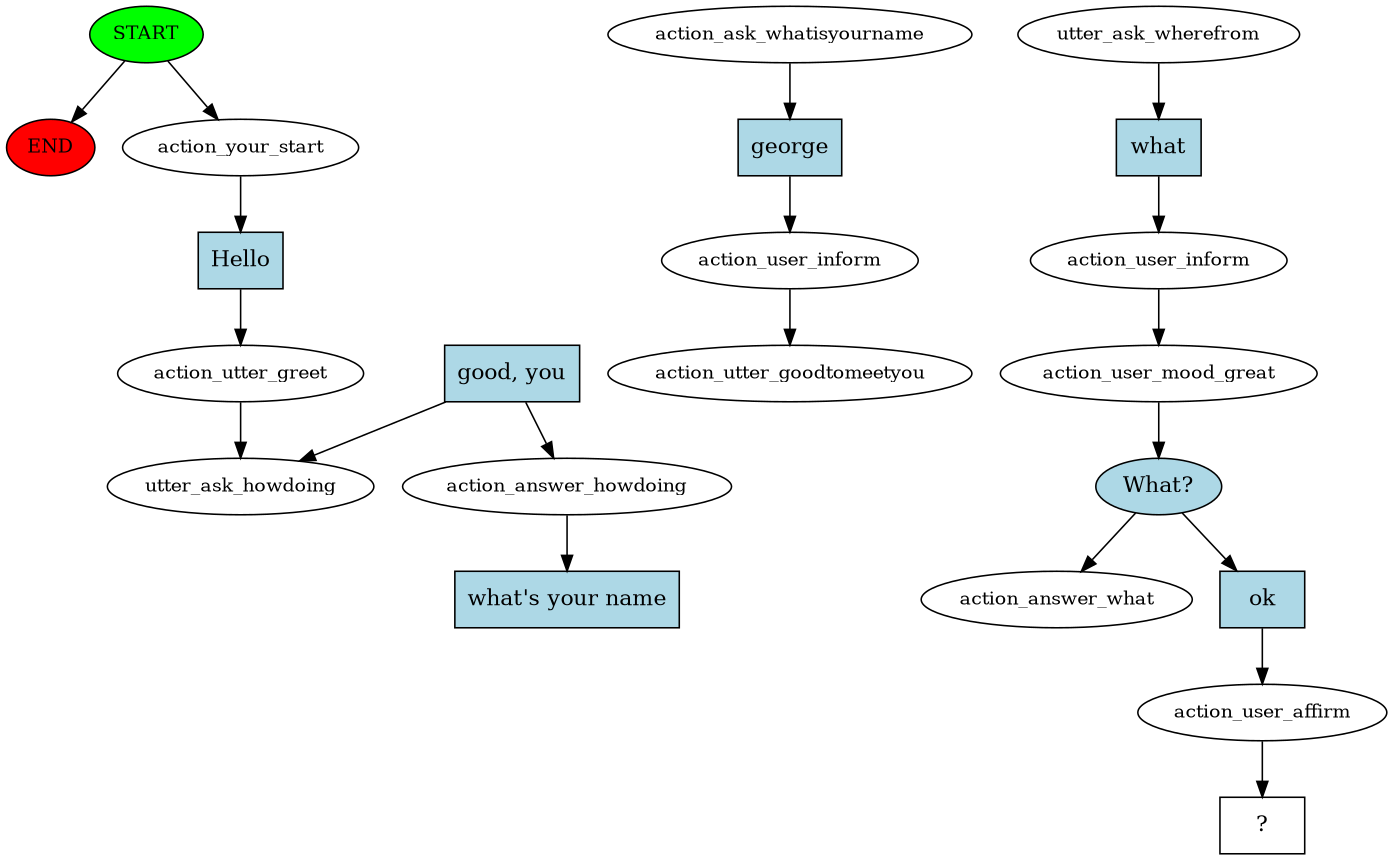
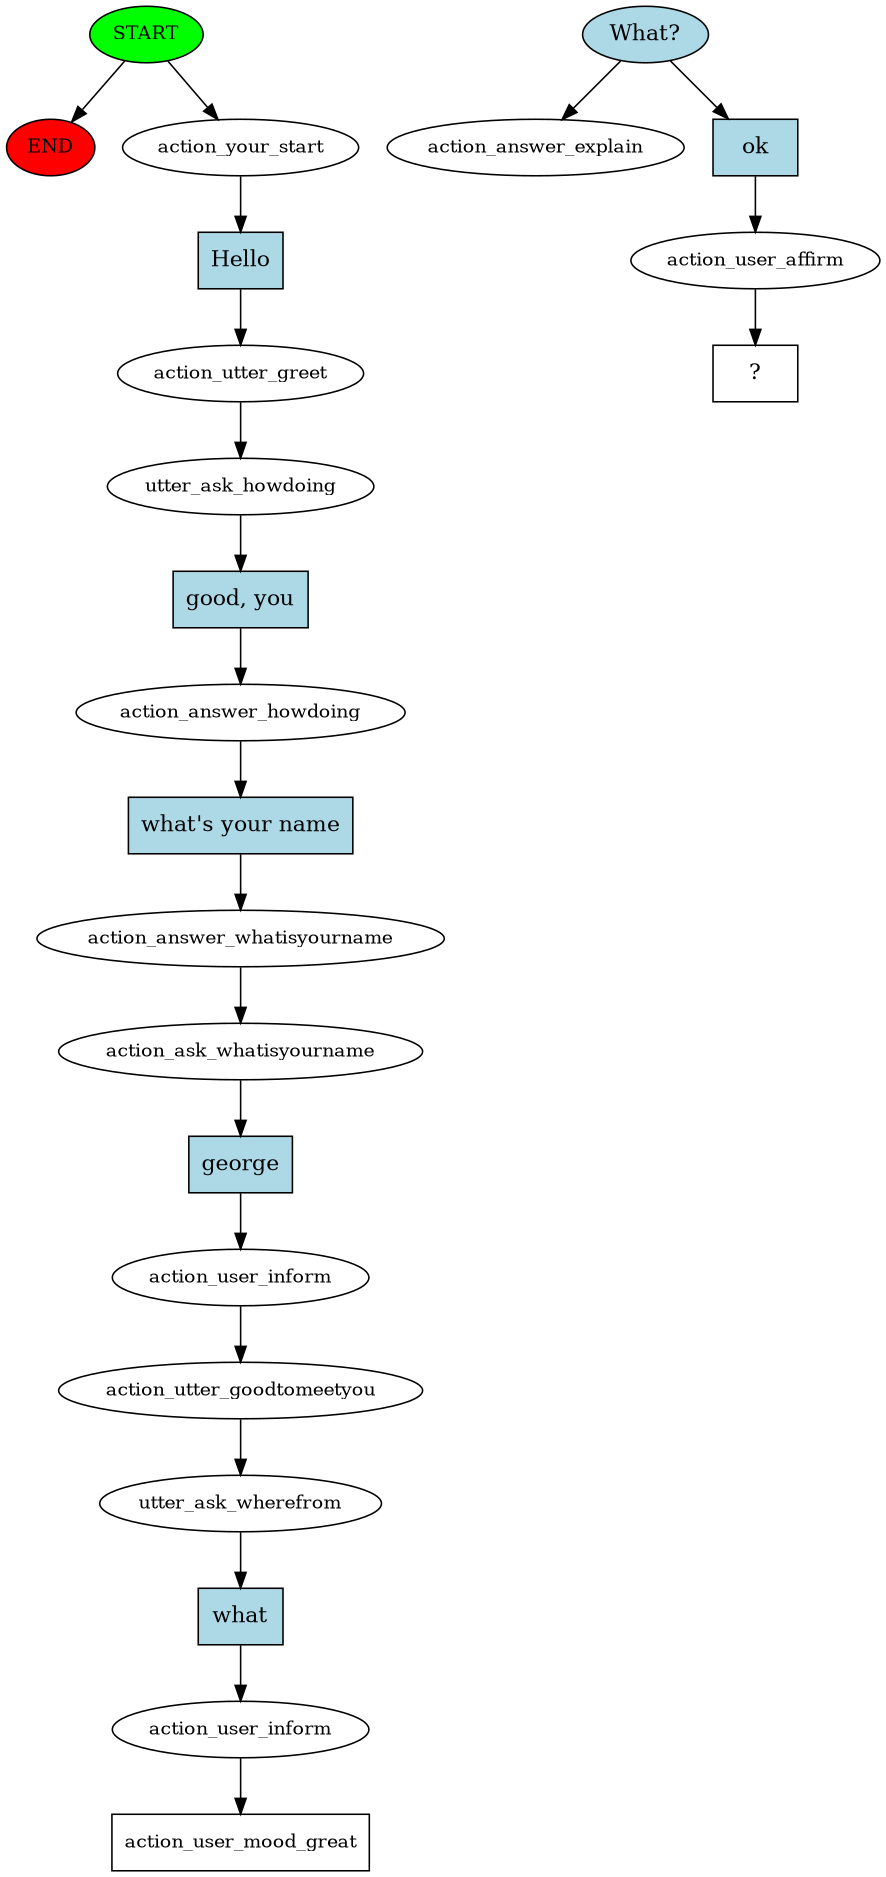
node "action_user_mood_great": shape ellipse -> box
edge "action_user_mood_great" -> "What?": removed
edge "good, you" -> "utter_ask_howdoing": reversed
node "action_answer_what": label "action_answer_what" -> "action_answer_explain"
node "action_answer_whatisyourname": added
edge "action_utter_goodtomeetyou" -> "utter_ask_wherefrom": added
